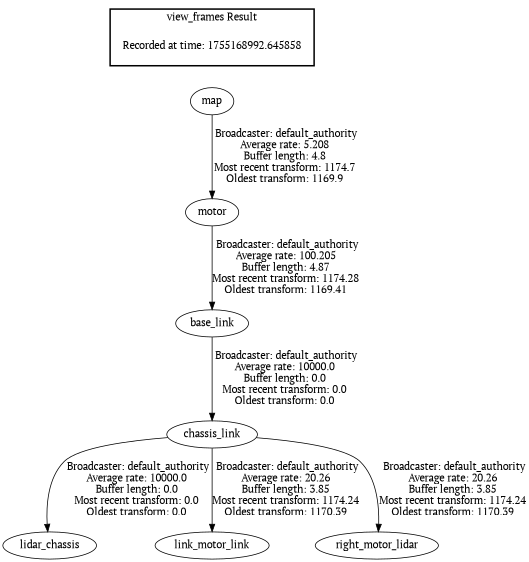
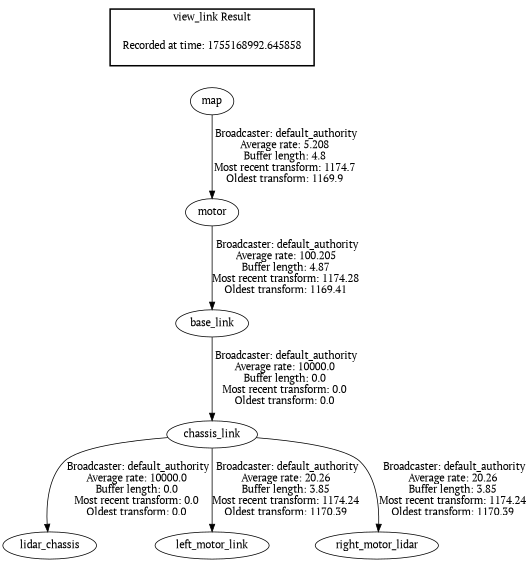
cluster "view_frames Result": label "view_frames Result" -> "view_link Result"
node "link_motor_link": label "link_motor_link" -> "left_motor_link"
